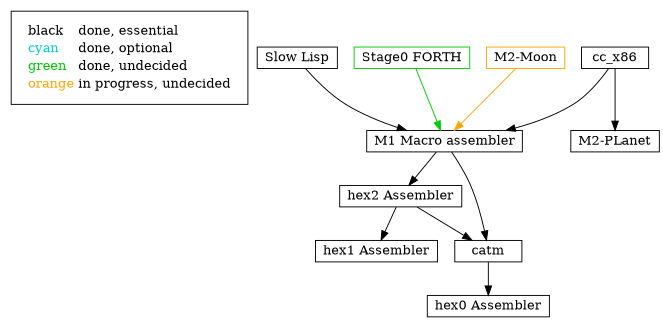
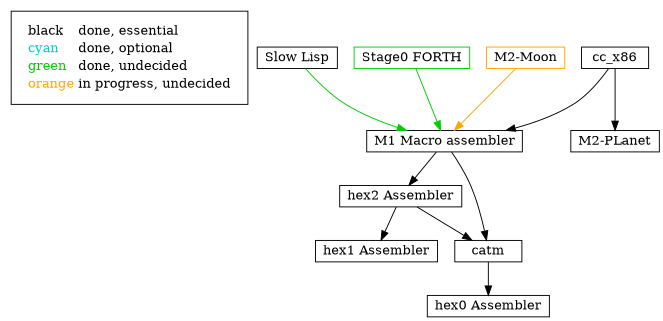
edge "Slow Lisp" -> "M1 Macro assembler": color black -> green3
